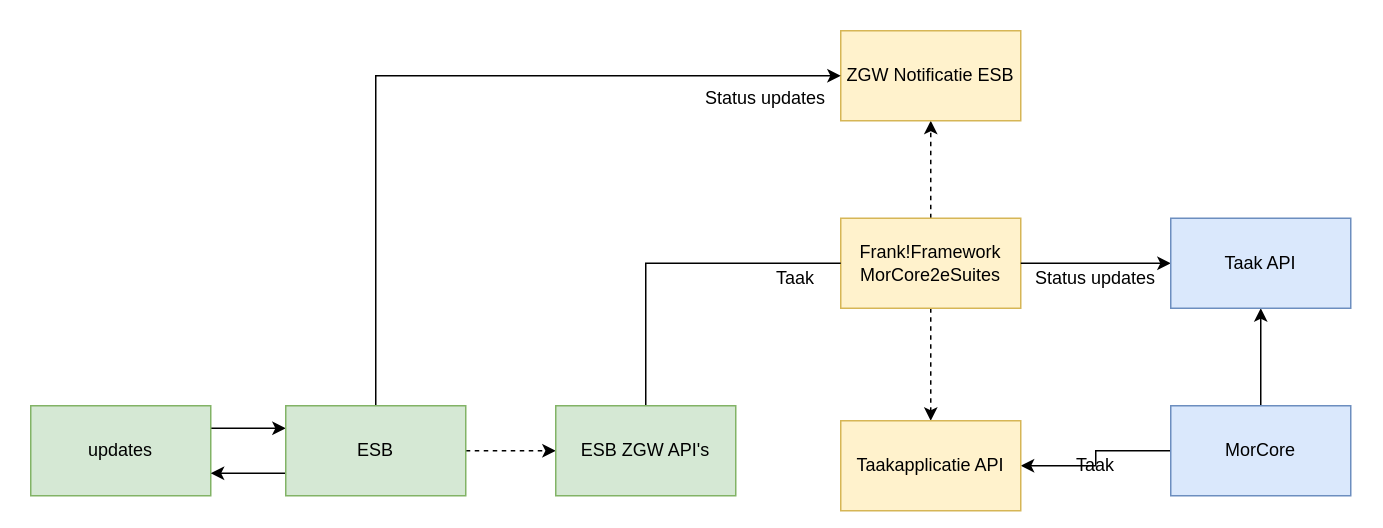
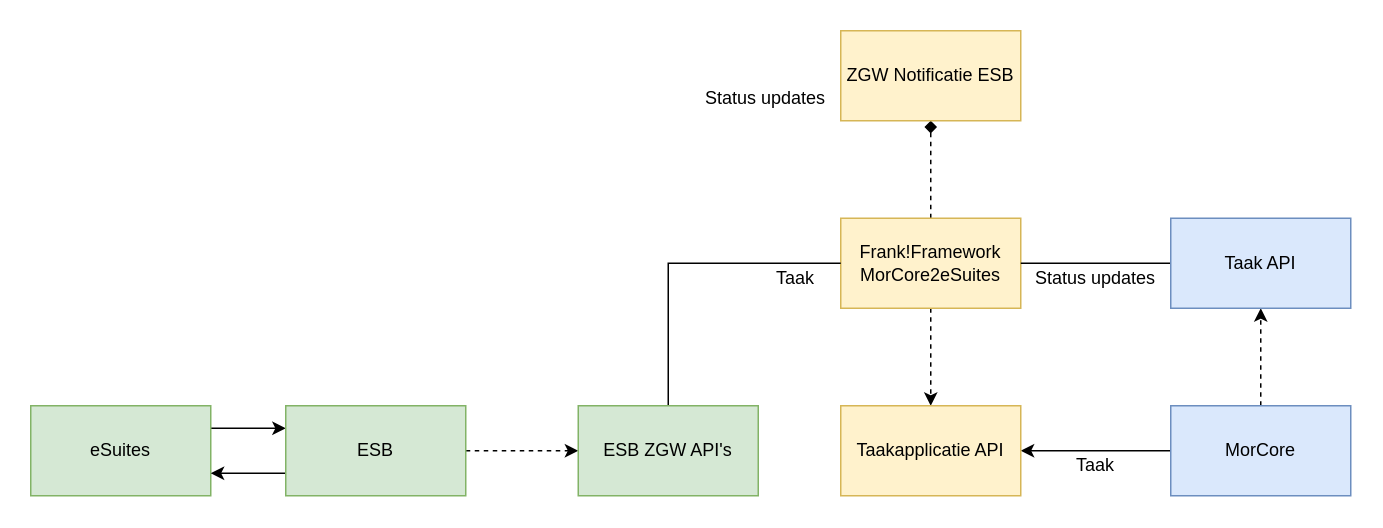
edge "ESB" -> "ZGW Notificatie ESB": removed
edge "Frank!Framework MorCore2eSuites" -> "ZGW Notificatie ESB": arrowhead classic -> diamond
edge "Frank!Framework MorCore2eSuites" -> "Taak API": arrowhead classic -> none
edge "MorCore" -> "Taak API": style solid -> dashed
node "updates": label "updates" -> "eSuites"
node "ESB ZGW API's": moved (646, 451) -> (668, 451)
node "Taakapplicatie API": moved (931, 466) -> (931, 451)
